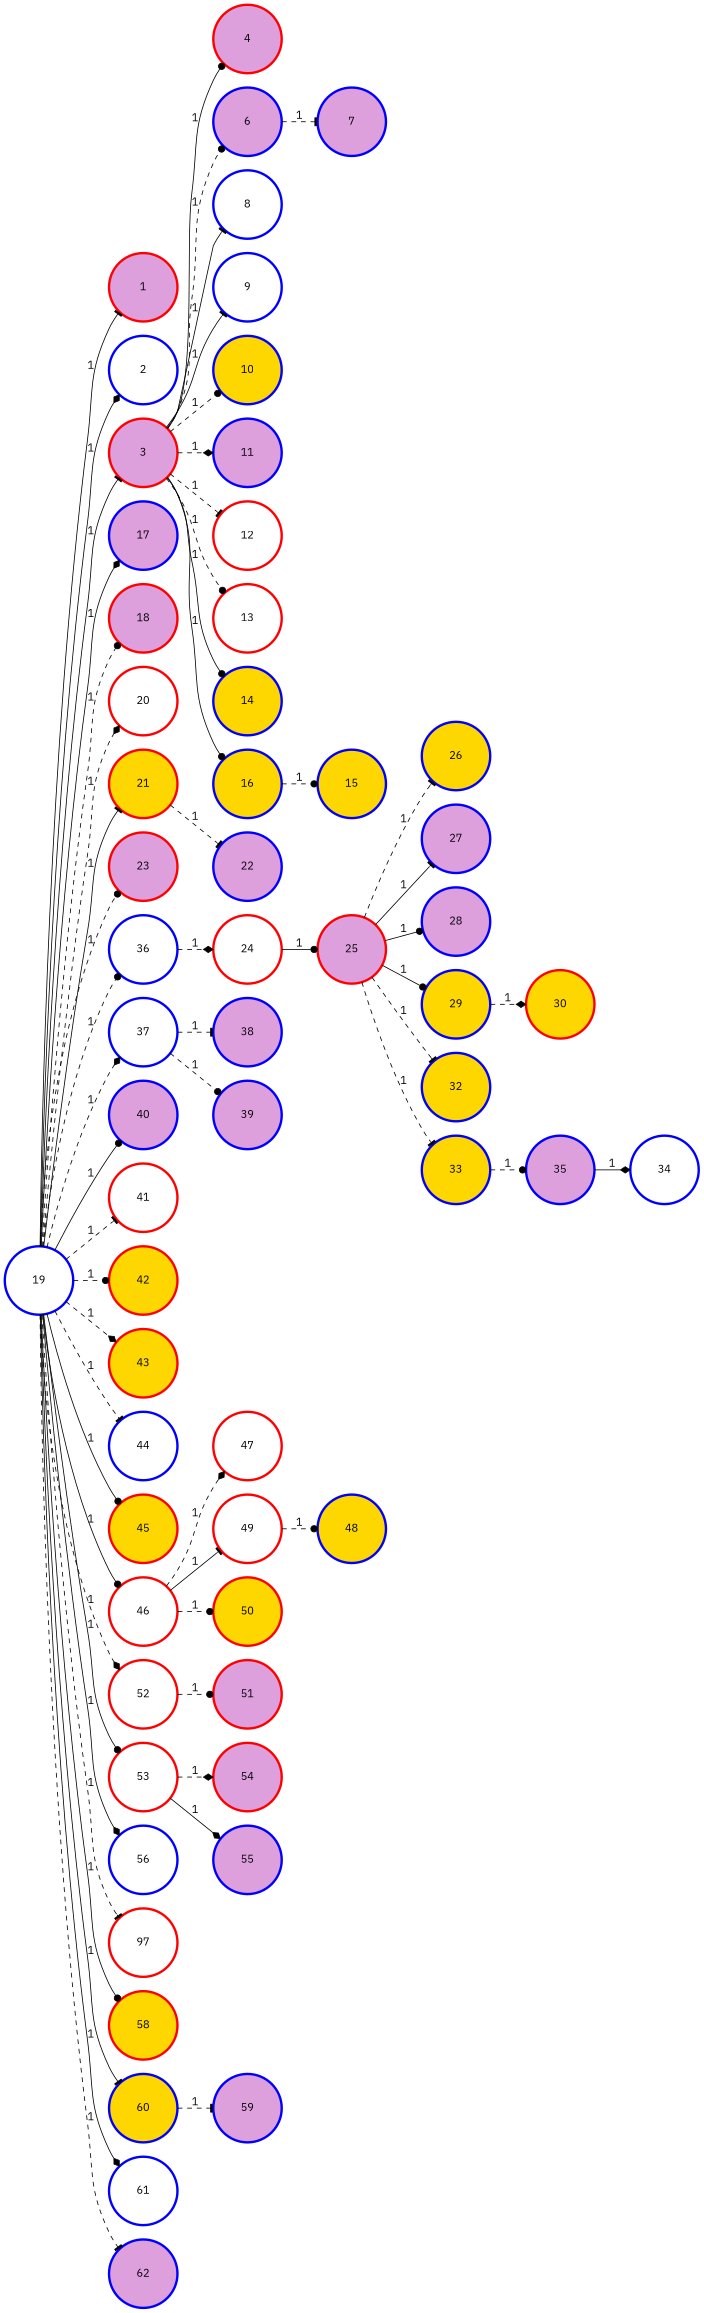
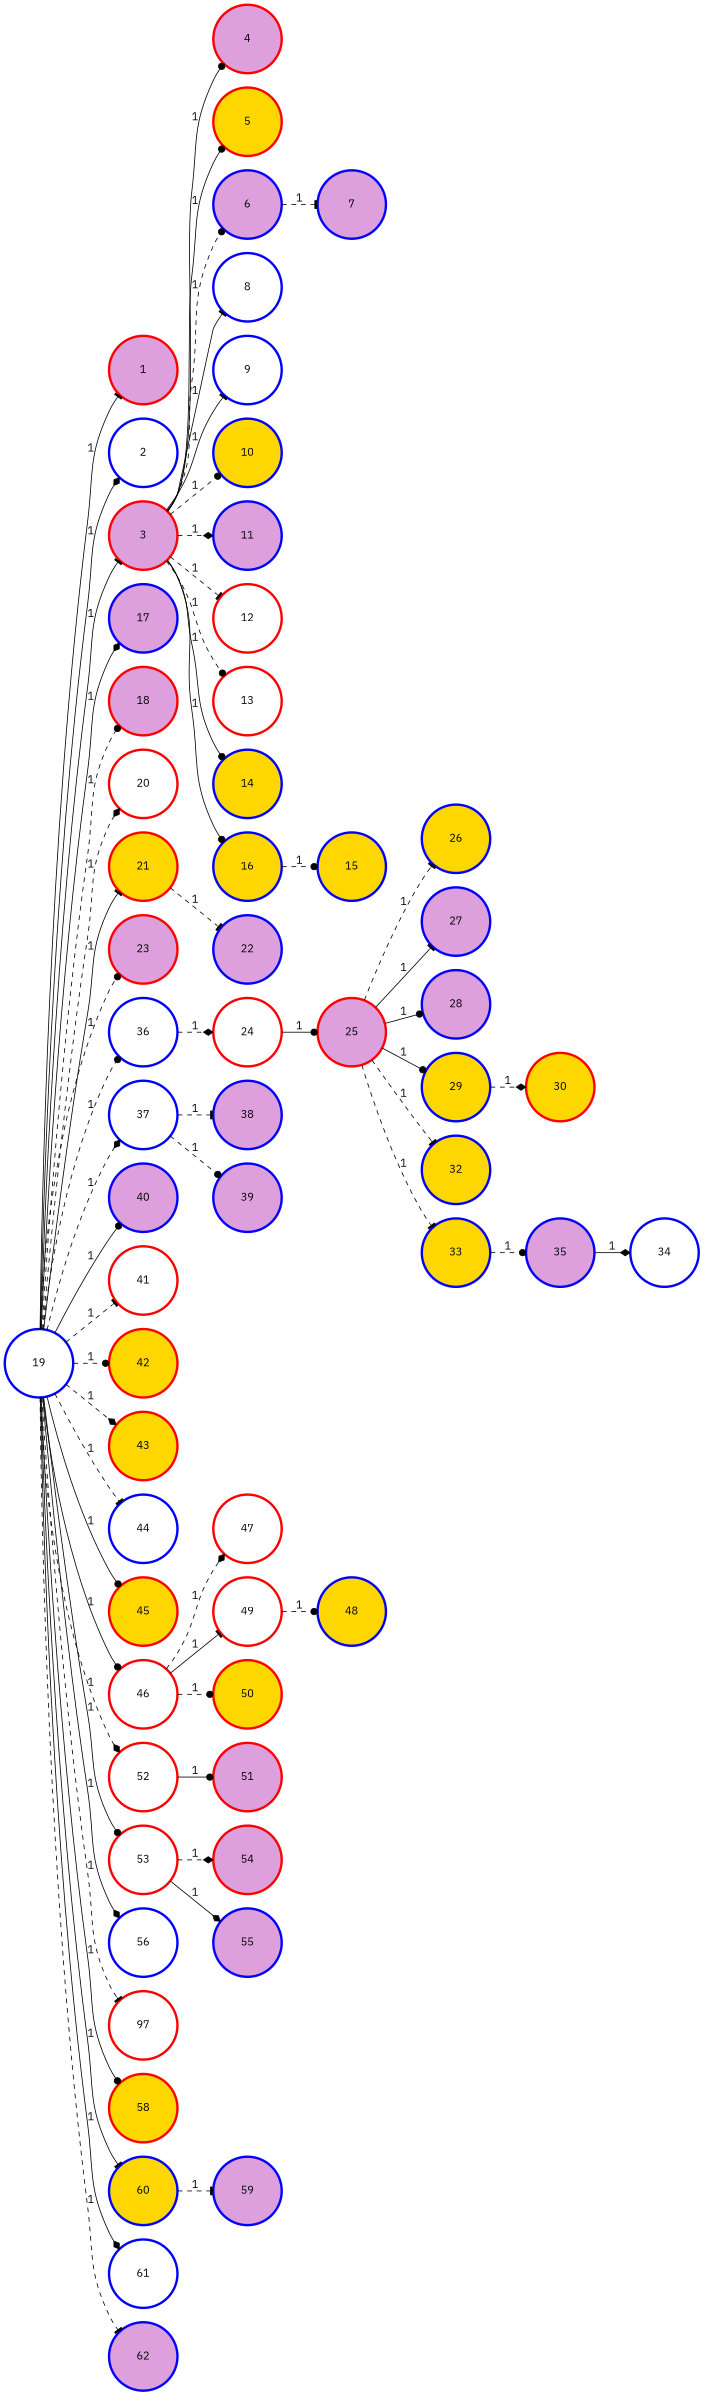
node "5": added
edge "52" -> "51": style dashed -> solid
